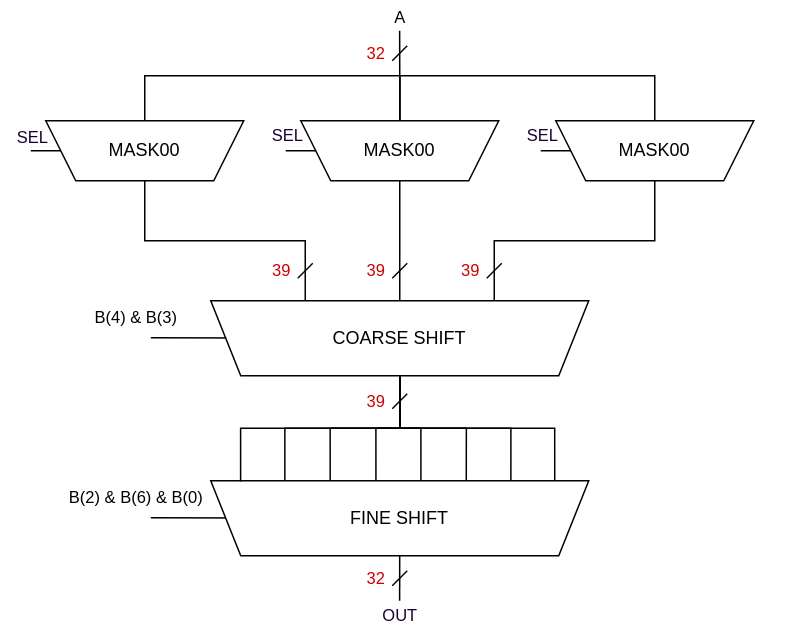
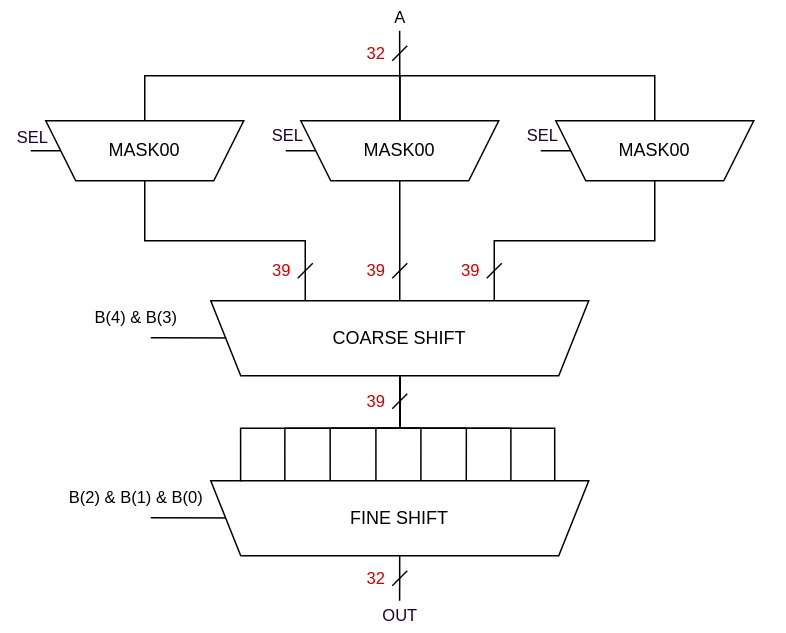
node "B(2) & B(6) & B(0)": label "B(2) & B(6) & B(0)" -> "B(2) & B(1) & B(0)"
